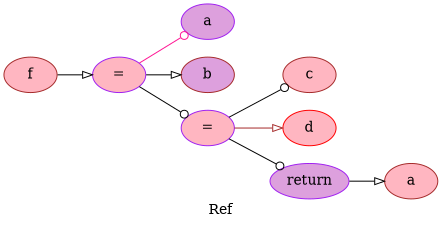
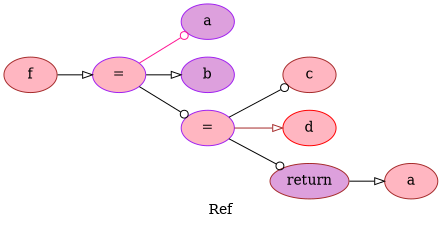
node "b": color brown -> purple
node "return": color purple -> brown
